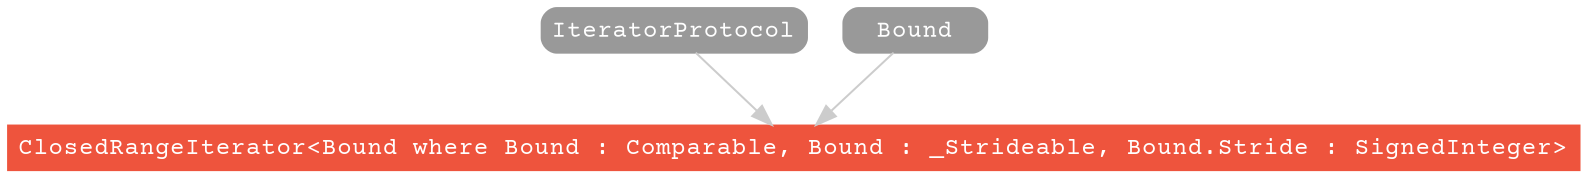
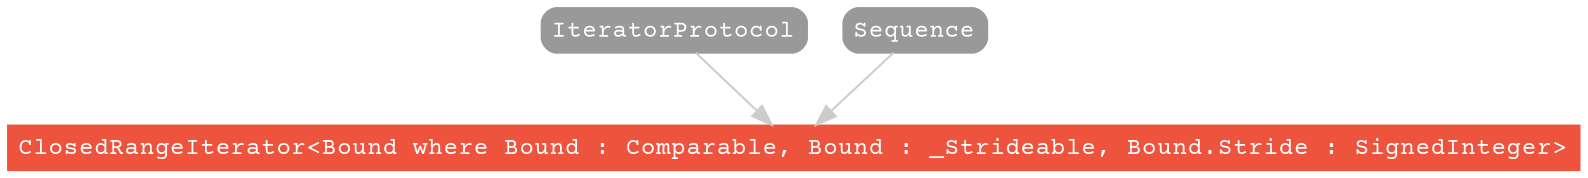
node "Bound": label "Bound" -> "Sequence"
